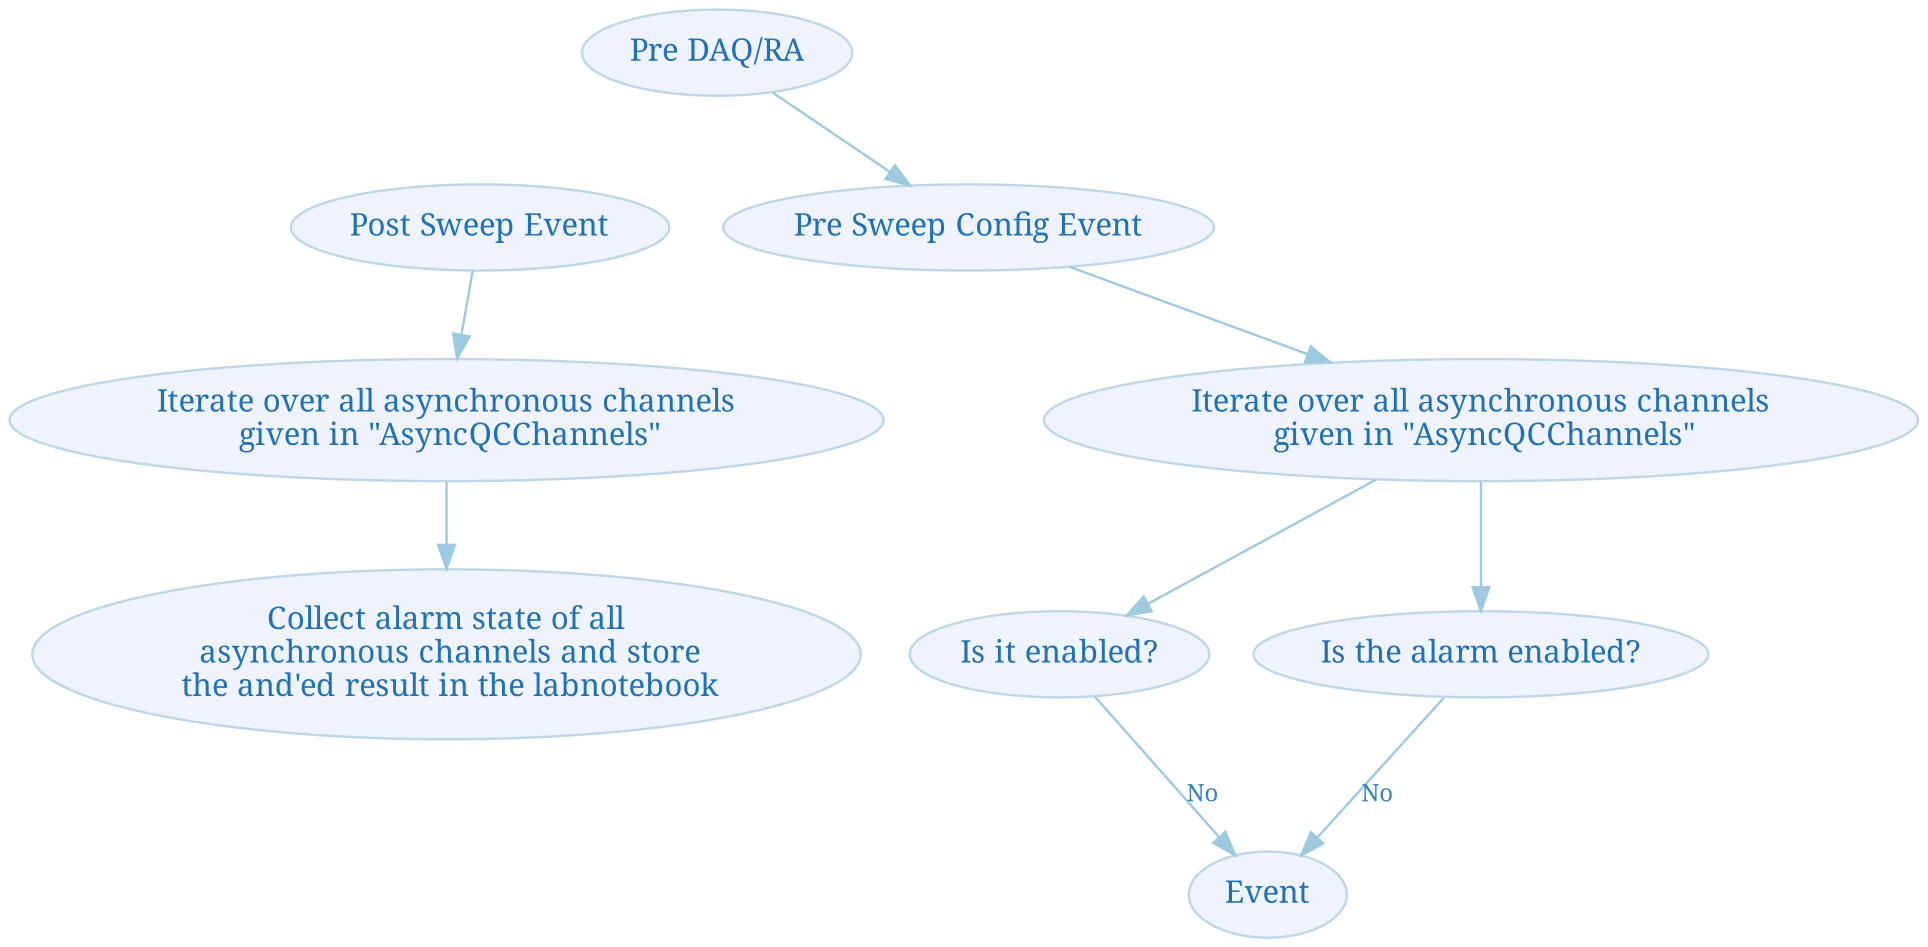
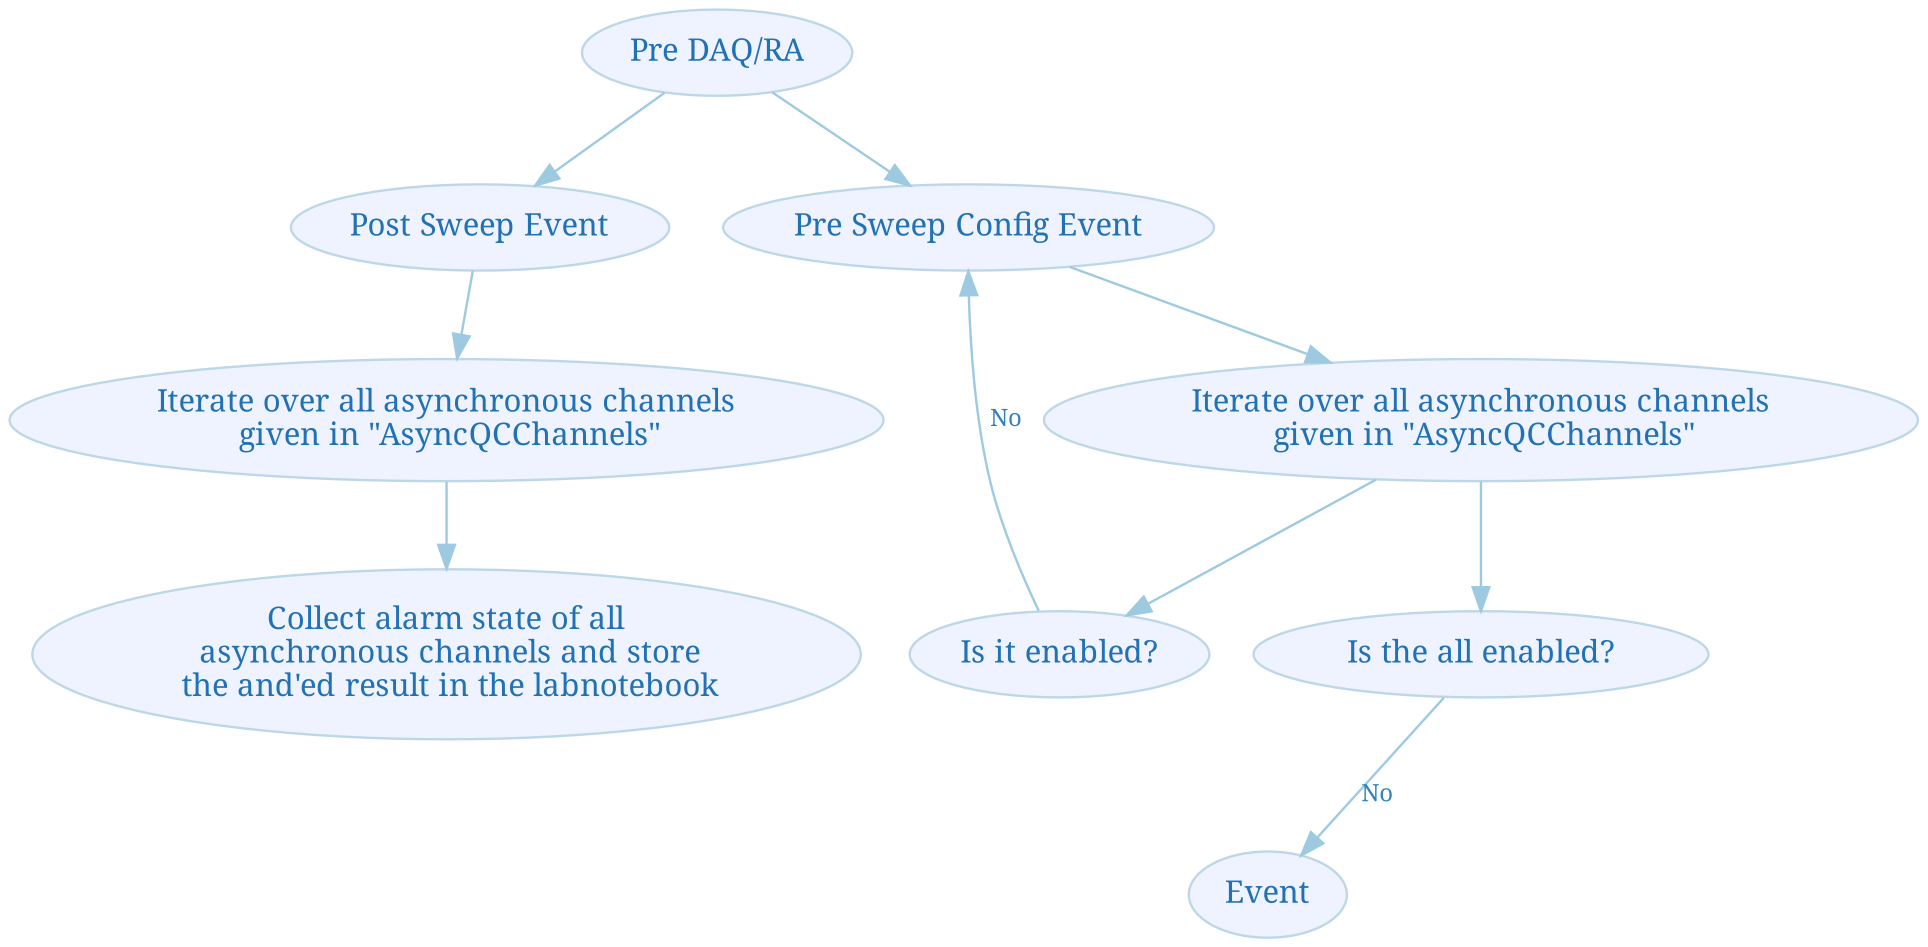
edge "Pre DAQ/RA" -> "Post Sweep Event": added
node "Is the alarm enabled?": label "Is the alarm enabled?" -> "Is the all enabled?"
edge "Is it enabled?" -> "Event": now "Is it enabled?" -> "Pre Sweep Config Event"
